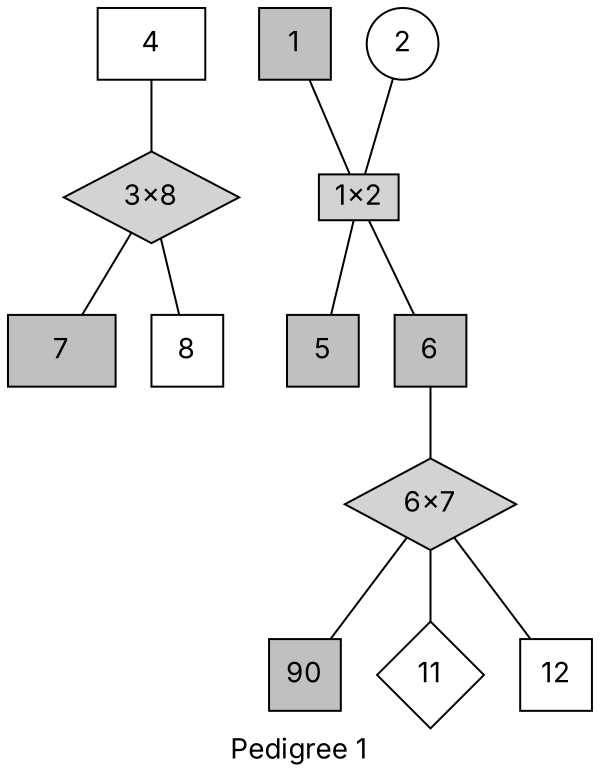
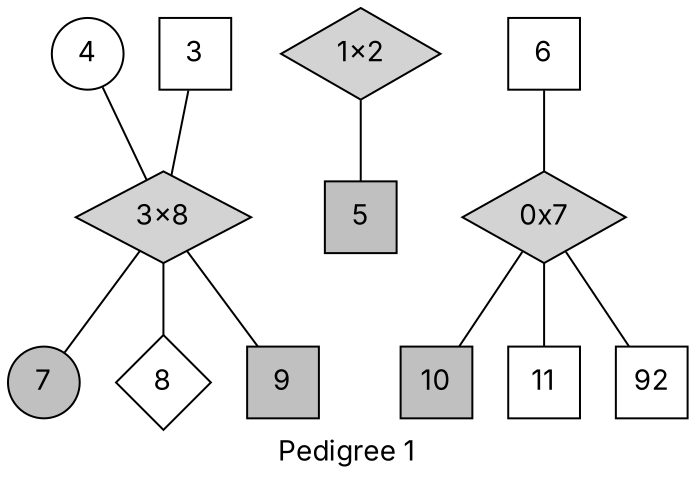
node "4": shape box -> circle
node "1": removed
node "2": removed
node "3": added
node "1x2": shape box -> diamond
edge "1x2" -- "6": removed
node "7": shape box -> circle
node "8": shape box -> diamond
node "6": fillcolor grey -> white
node "9": added
node "6x7": label "6x7" -> "0x7"
node "90": label "90" -> "10"
node "11": shape diamond -> box
node "12": label "12" -> "92"
